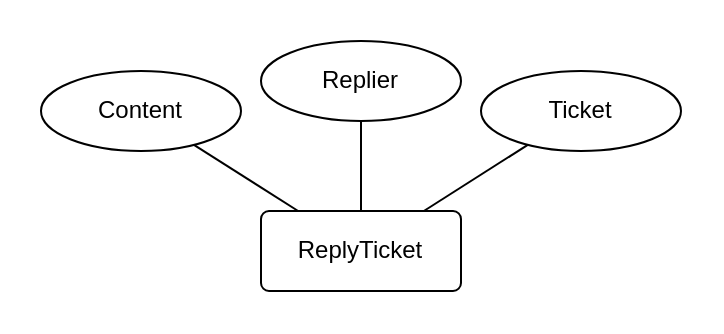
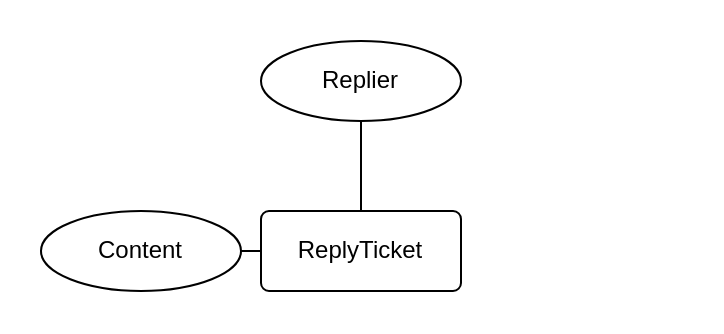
node "Content": moved (141, 111) -> (141, 251)
node "Ticket": removed
edge "Ticket" -- "ReplyTicket": removed
